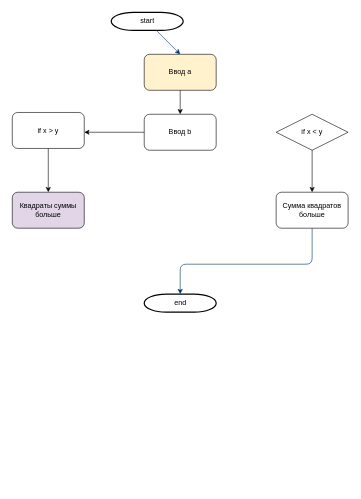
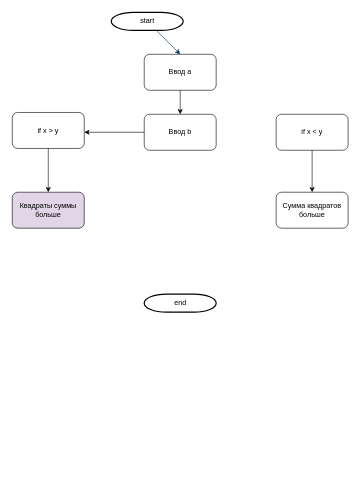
node "Ввод a": fillcolor #fff2cc -> #ffffff
node "if x < y": shape diamond -> rounded rectangle
edge "Сумма квадратов больше" -> "end": removed
